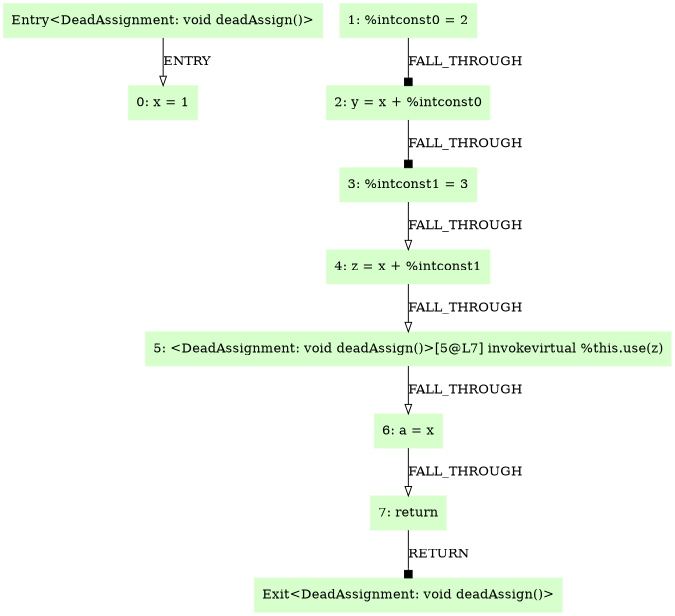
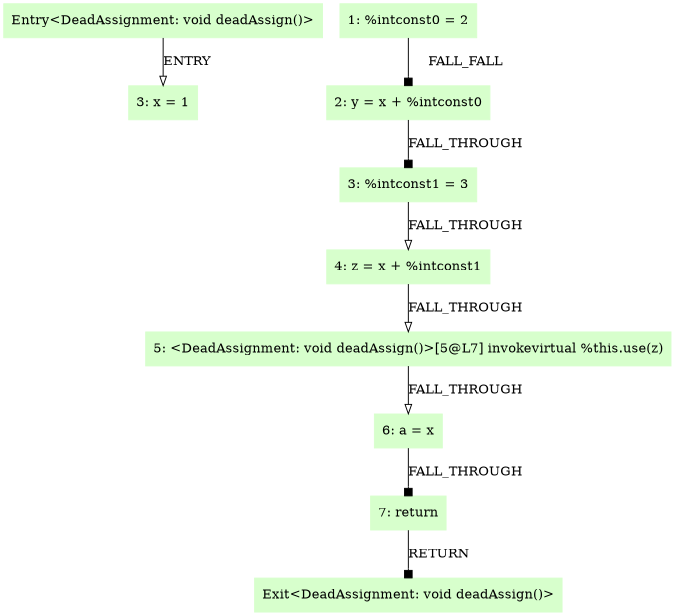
edge "1: %intconst0 = 2" -> "2: y = x + %intconst0": label "FALL_THROUGH" -> "FALL_FALL"
node "0: x = 1": label "0: x = 1" -> "3: x = 1"
edge "6: a = x" -> "7: return": arrowhead onormal -> box
